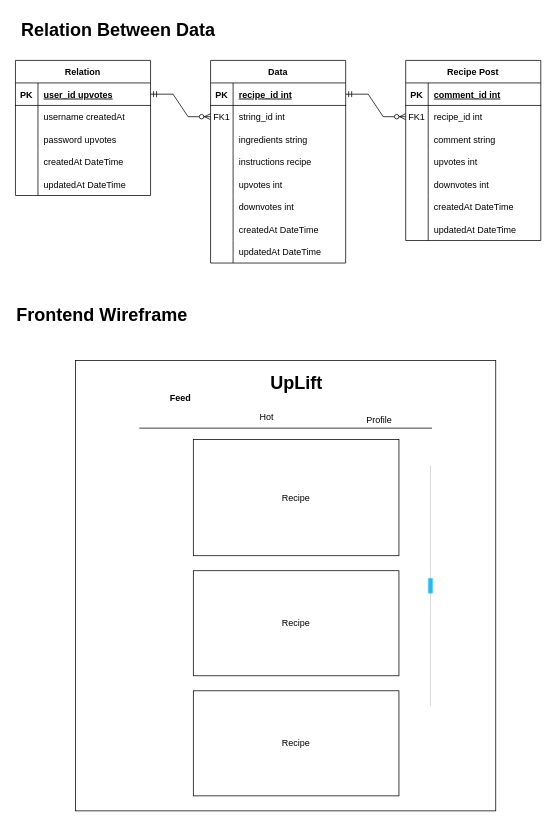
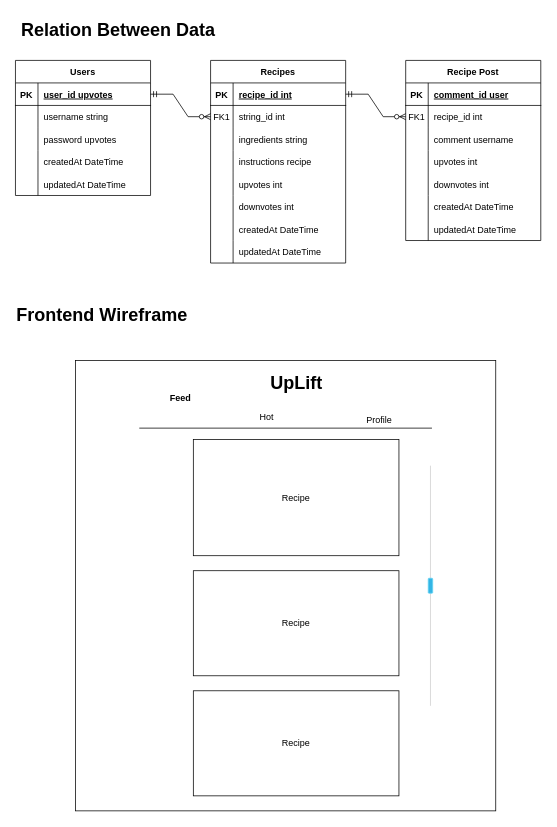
node "Relation": label "Relation" -> "Users"
node "Data": label "Data" -> "Recipes"
node "comment_id int": label "comment_id int" -> "comment_id user"
node "username createdAt": label "username createdAt" -> "username string"
node "comment string": label "comment string" -> "comment username"
